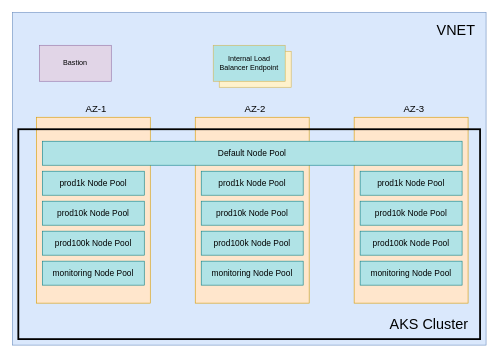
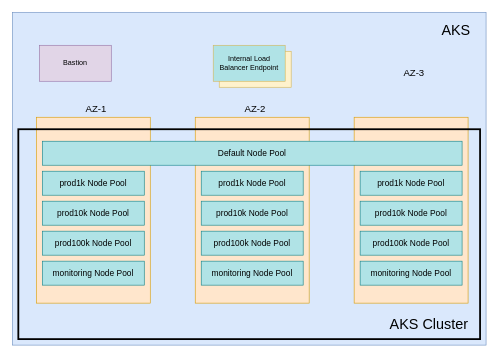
node "VNET": label "VNET" -> "AKS"
node "AZ-3": moved (414, 108) -> (414, 72)
